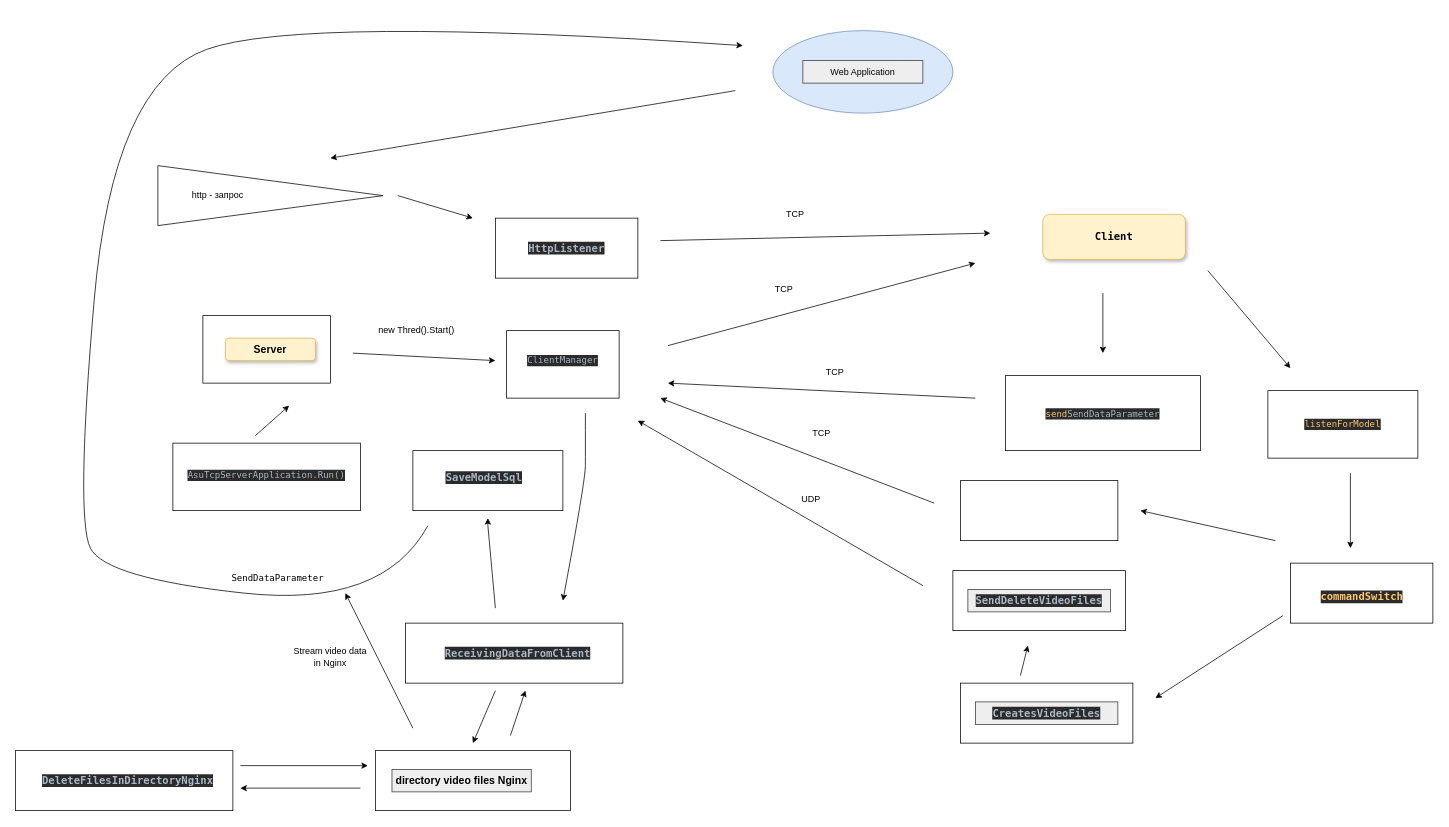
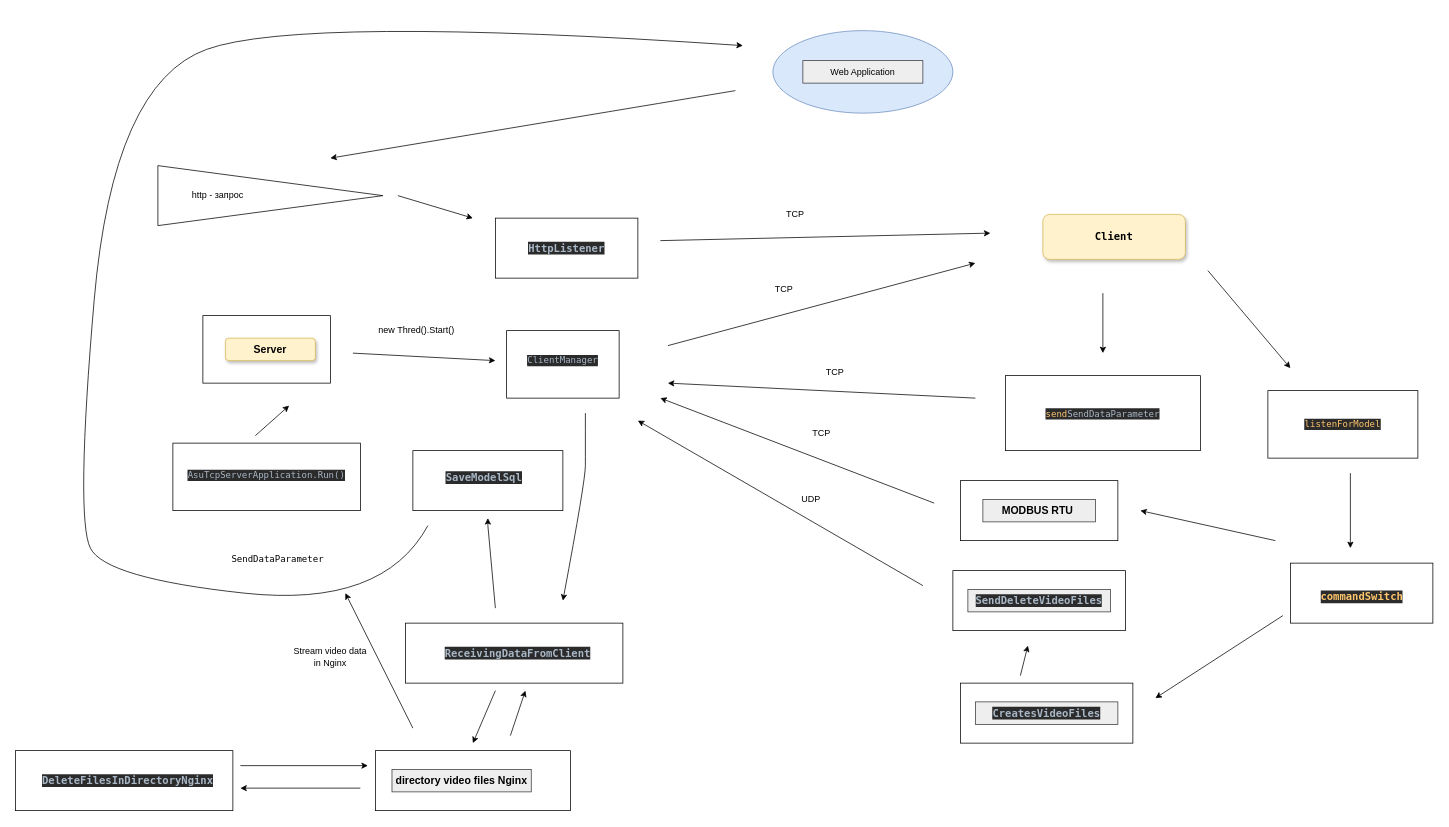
node "MODBUS RTU": added
node "SendDataParameter": moved (278, 578) -> (278, 559)
